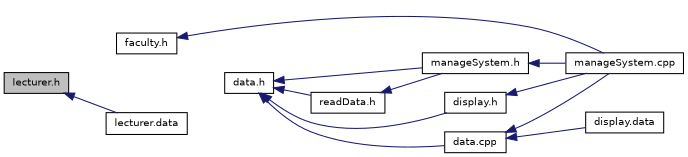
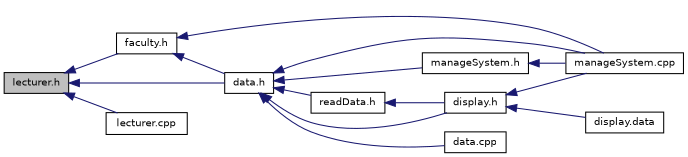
edge "faculty.h" -> "lecturer.h": added
edge "data.h" -> "faculty.h": added
edge "manageSystem.h" -> "readData.h": now "display.h" -> "readData.h"
edge "data.h" -> "lecturer.h": added
edge "manageSystem.cpp" -> "data.cpp": now "manageSystem.cpp" -> "data.h"
node "lecturer.data": label "lecturer.data" -> "lecturer.cpp"
edge "display.data" -> "data.cpp": now "display.data" -> "display.h"
